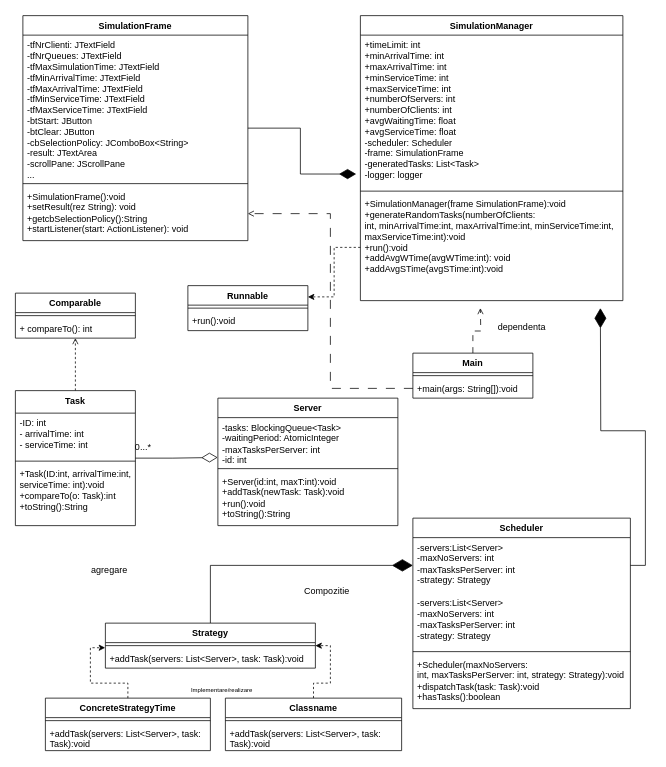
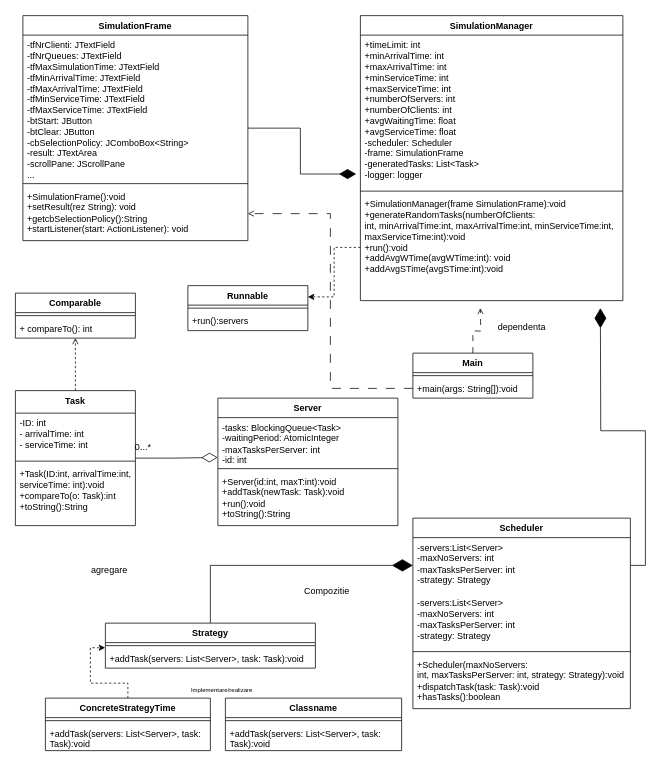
node "+run():void": label "+run():void" -> "+run():servers"
edge "Classname" -> "Strategy": removed
